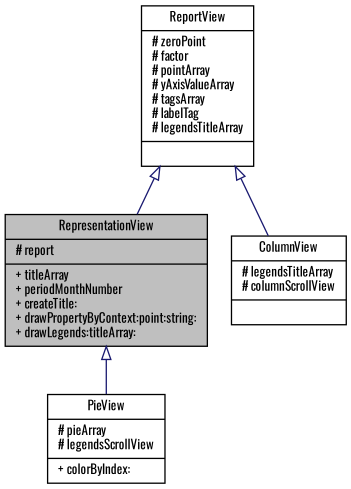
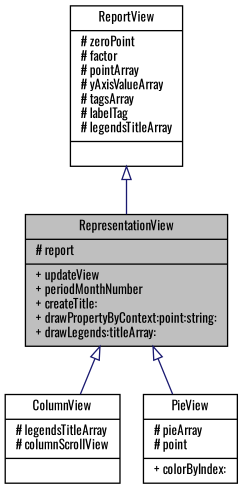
edge "ColumnView" -> "ReportView": now "ColumnView" -> "RepresentationView"
node "RepresentationView": text "+ titleArray" -> "+ updateView"
node "PieView": text "# legendsScrollView" -> "# point"
